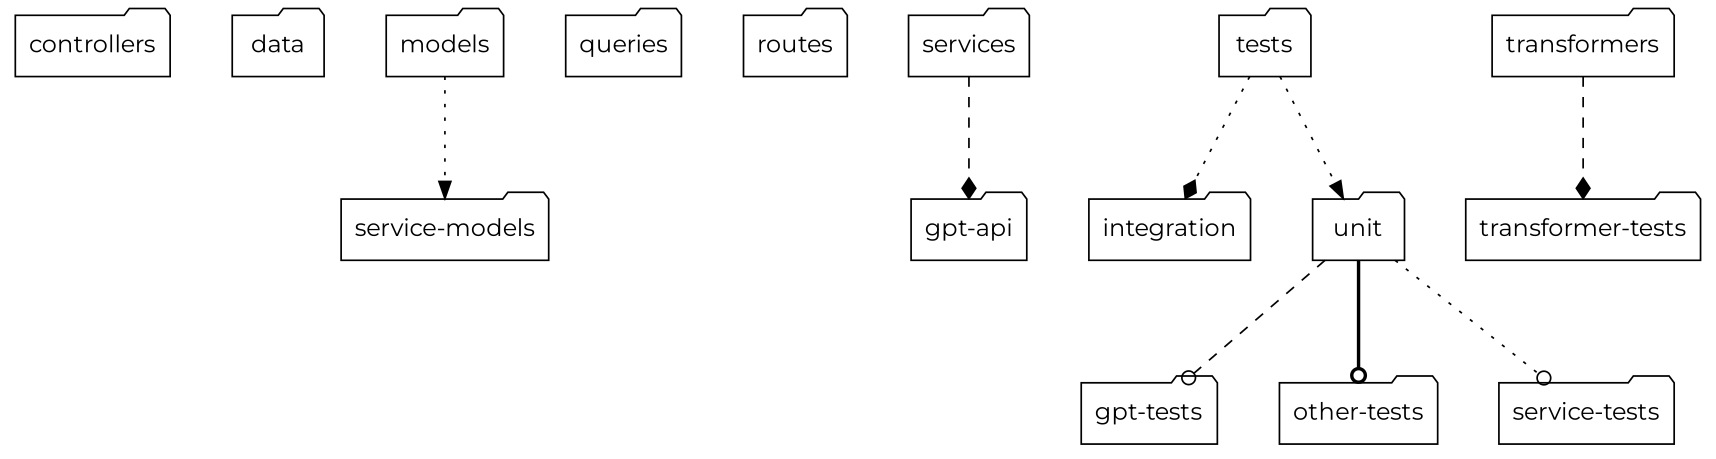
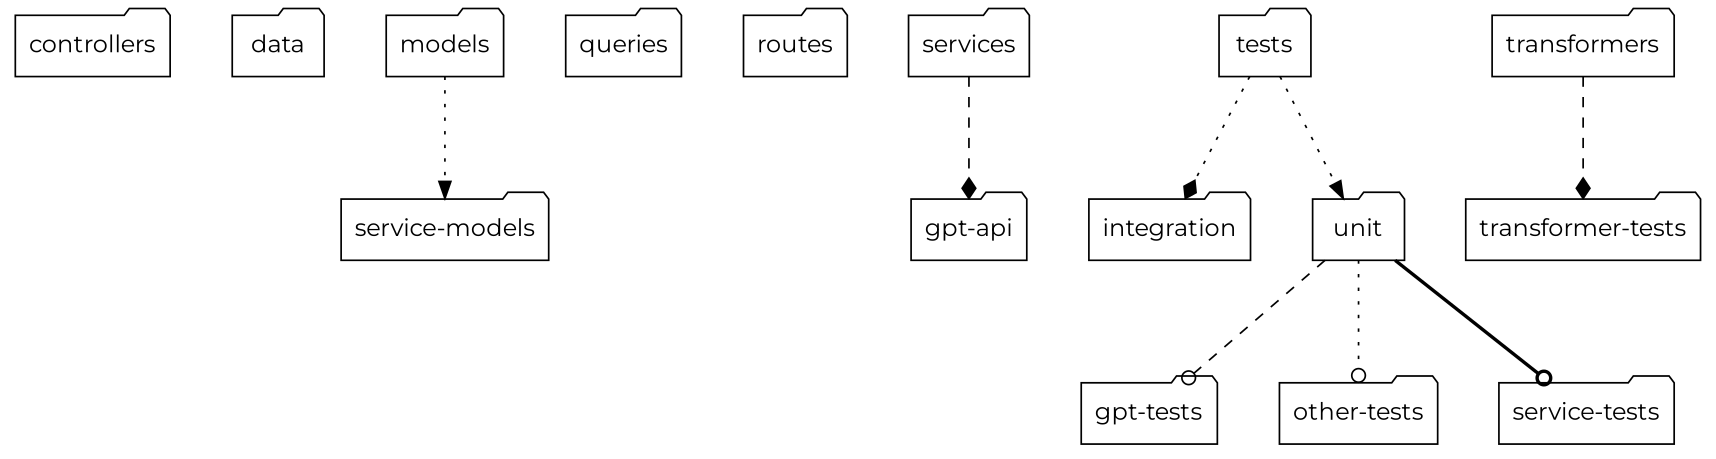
edge "unit" -> "other-tests": style bold -> dotted
edge "unit" -> "service-tests": style dotted -> bold
